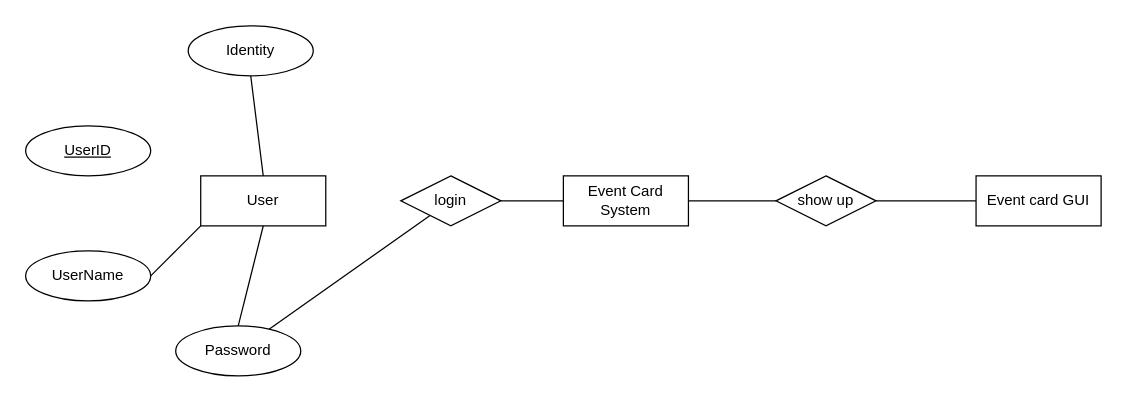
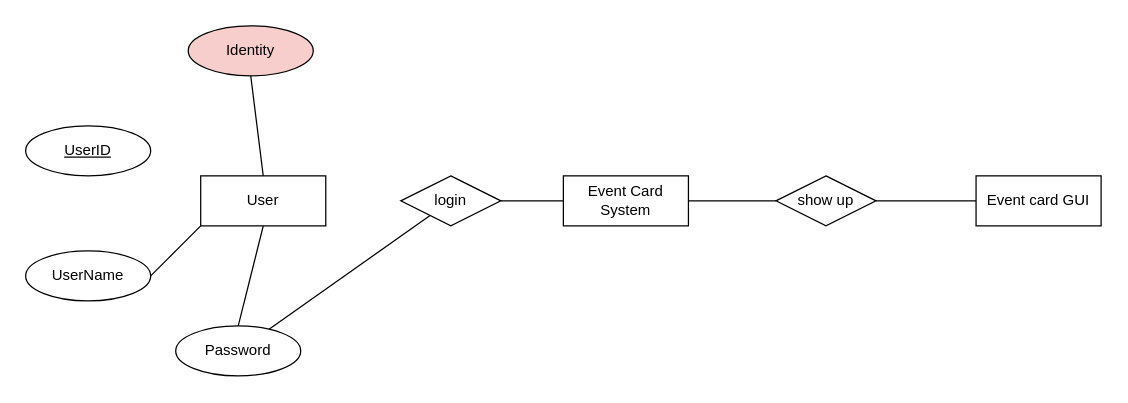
node "Identity": fillcolor #ffffff -> #f8cecc
